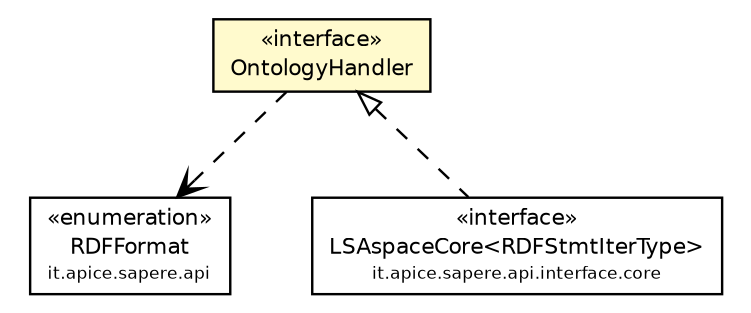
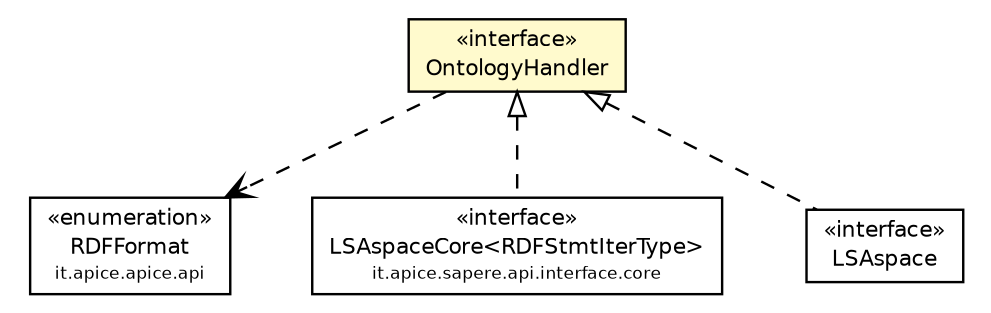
node "LSAspace": added
node "RDFFormat": text "it.apice.sapere.api" -> "it.apice.apice.api"
